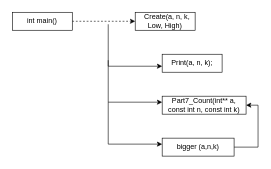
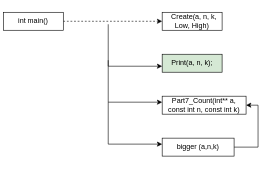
node "int main()": moved (42, 21) -> (33, 21)
node "Create(a, n, k, Low, High)": moved (165, 21) -> (192, 21)
node "Print(a, n, k);": fillcolor #ffffff -> #d5e8d4
